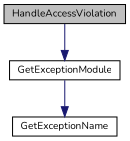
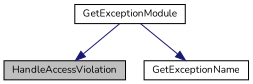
edge "HandleAccessViolation" -> "GetExceptionModule": reversed
